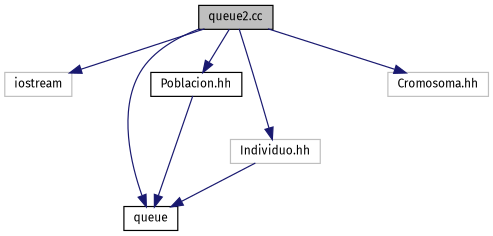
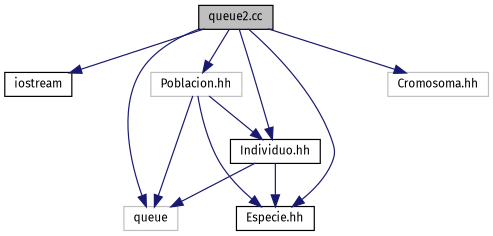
node "iostream": color grey75 -> black
node "Poblacion.hh": color black -> grey75
edge "Poblacion.hh" -> "Individuo.hh": added
node "Individuo.hh": color grey75 -> black
node "queue": color black -> grey75
node "Especie.hh": added
